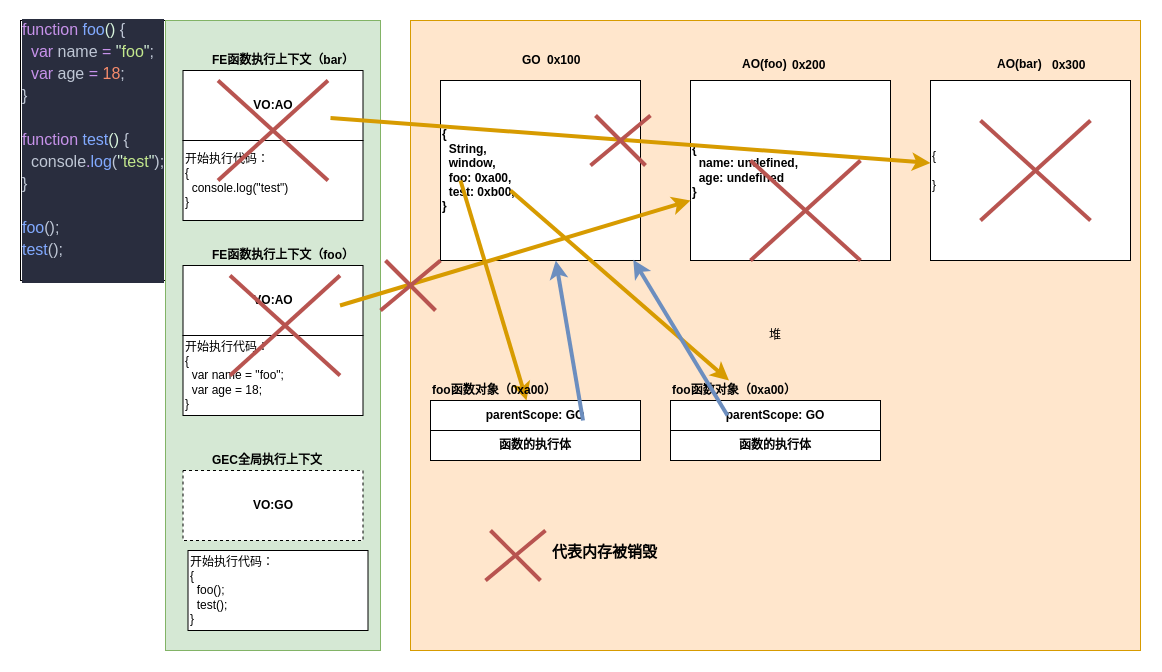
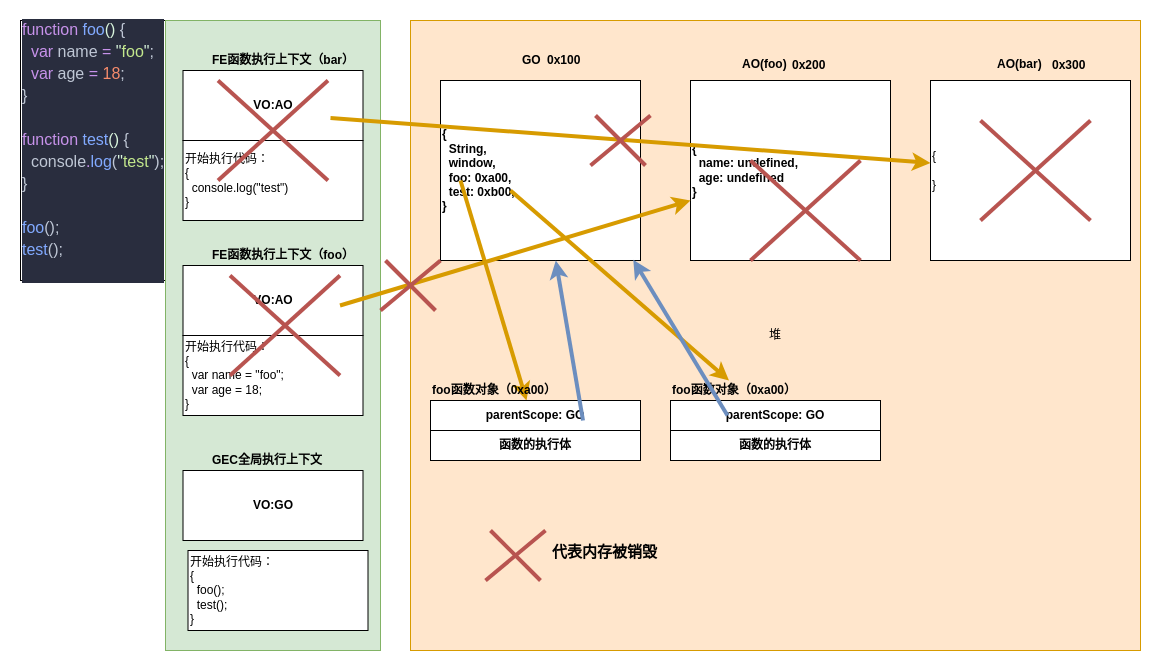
node "VO:GO": style dashed -> solid
